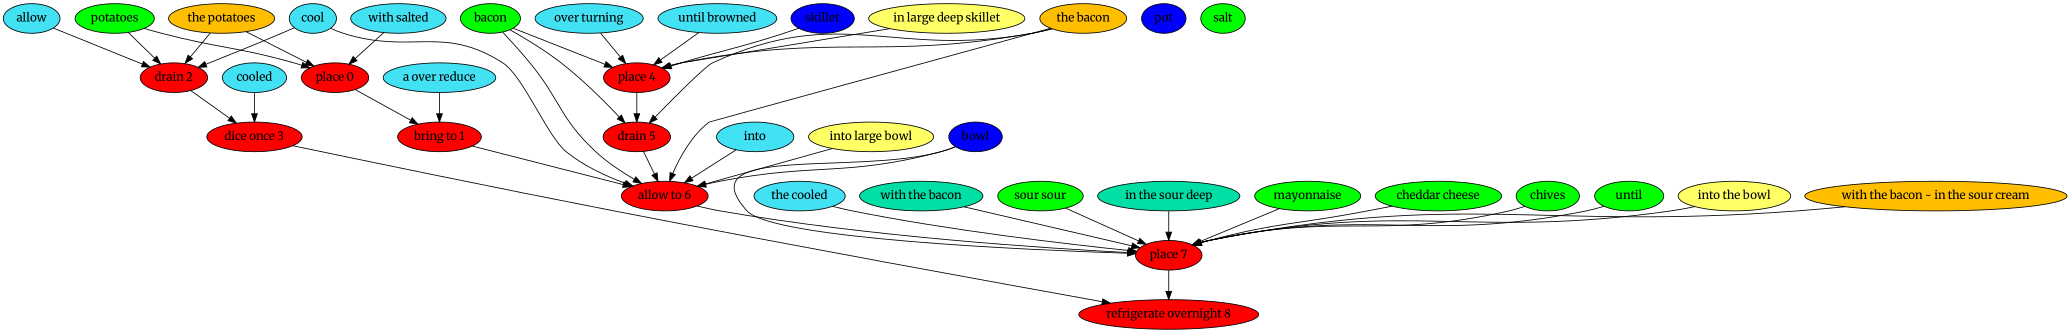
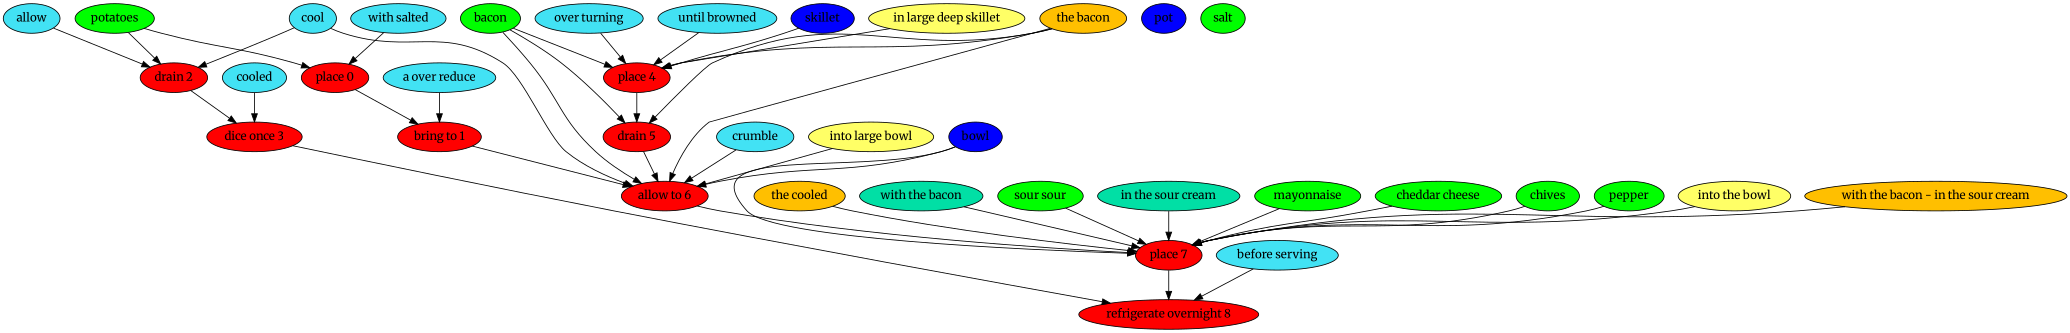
node "the potatoes": removed
node "into": label "into" -> "crumble"
node "the cooled": fillcolor #42e2f4 -> #ffbf00
node "in the sour deep": label "in the sour deep" -> "in the sour cream"
node "until": label "until" -> "pepper"
node "before serving": added
